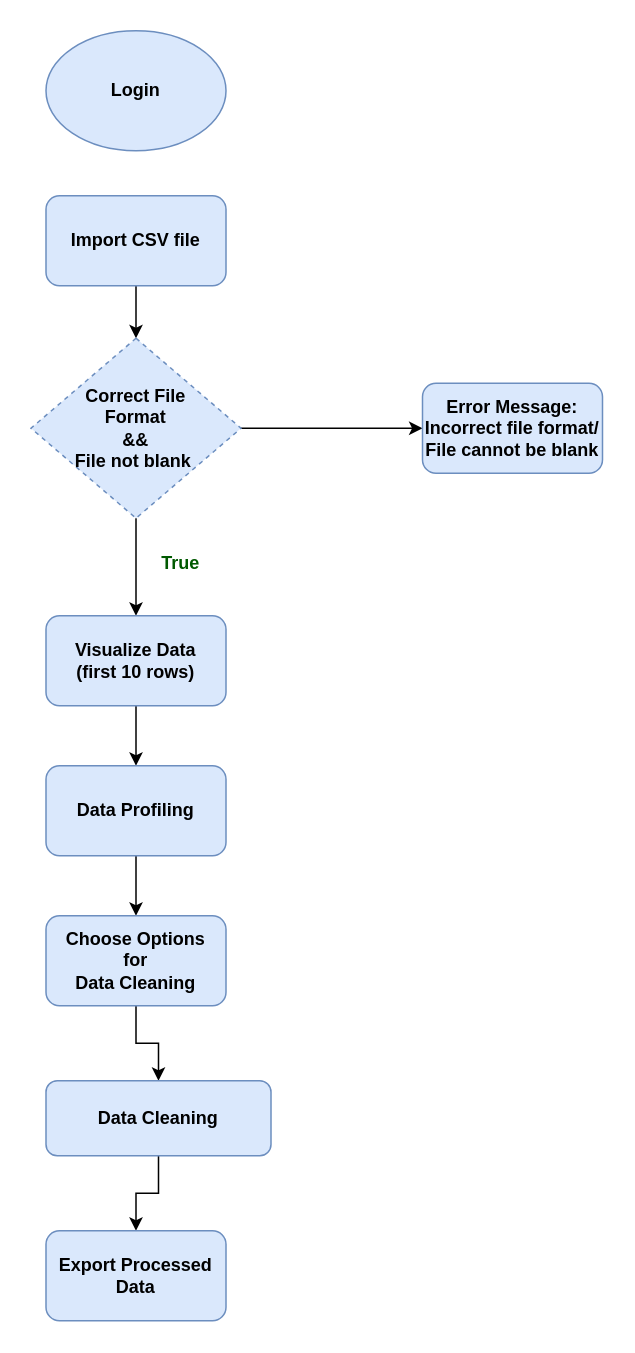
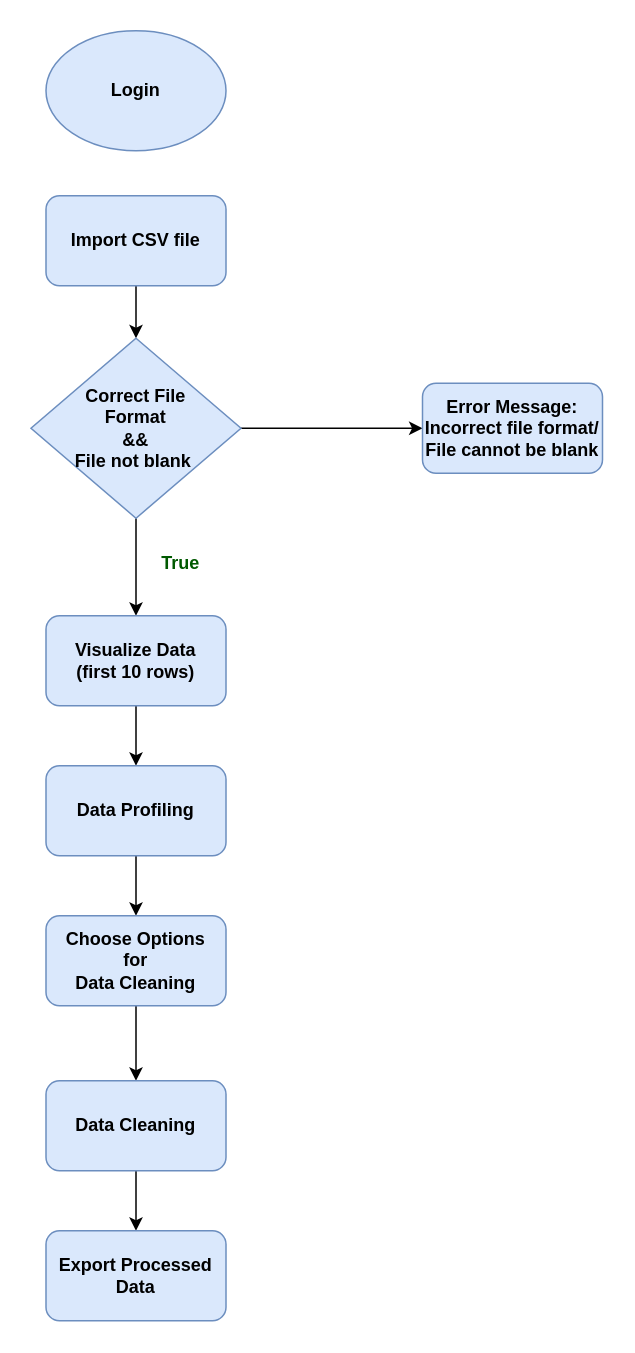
node "Correct File Format && File not blank": style dashed -> solid
node "Data Cleaning": size 225x75 -> 180x90
